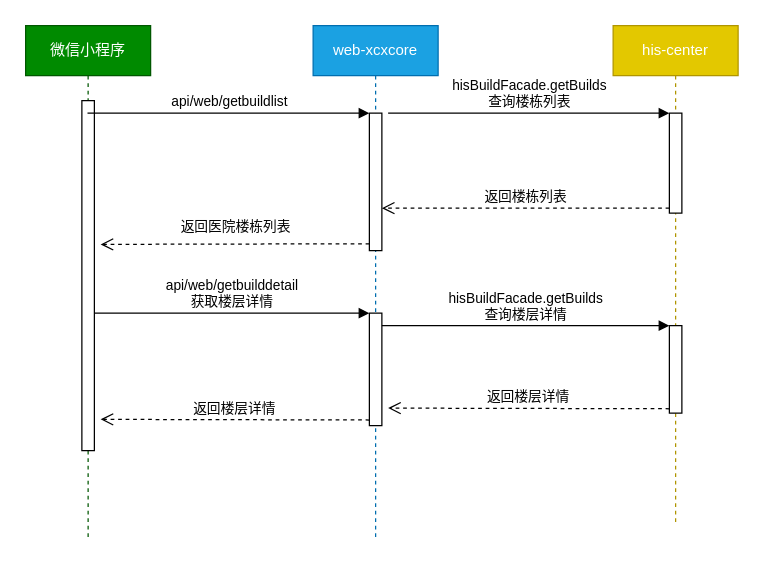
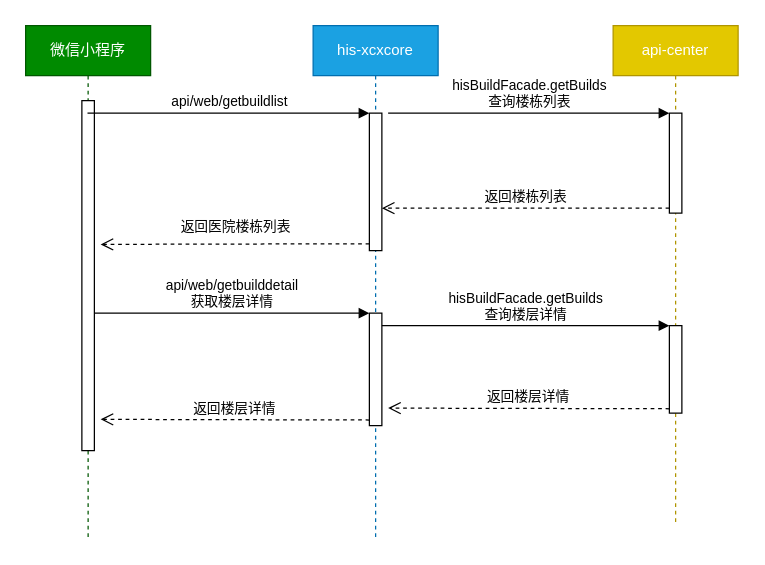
node "web-xcxcore": label "web-xcxcore" -> "his-xcxcore"
node "his-center": label "his-center" -> "api-center"
